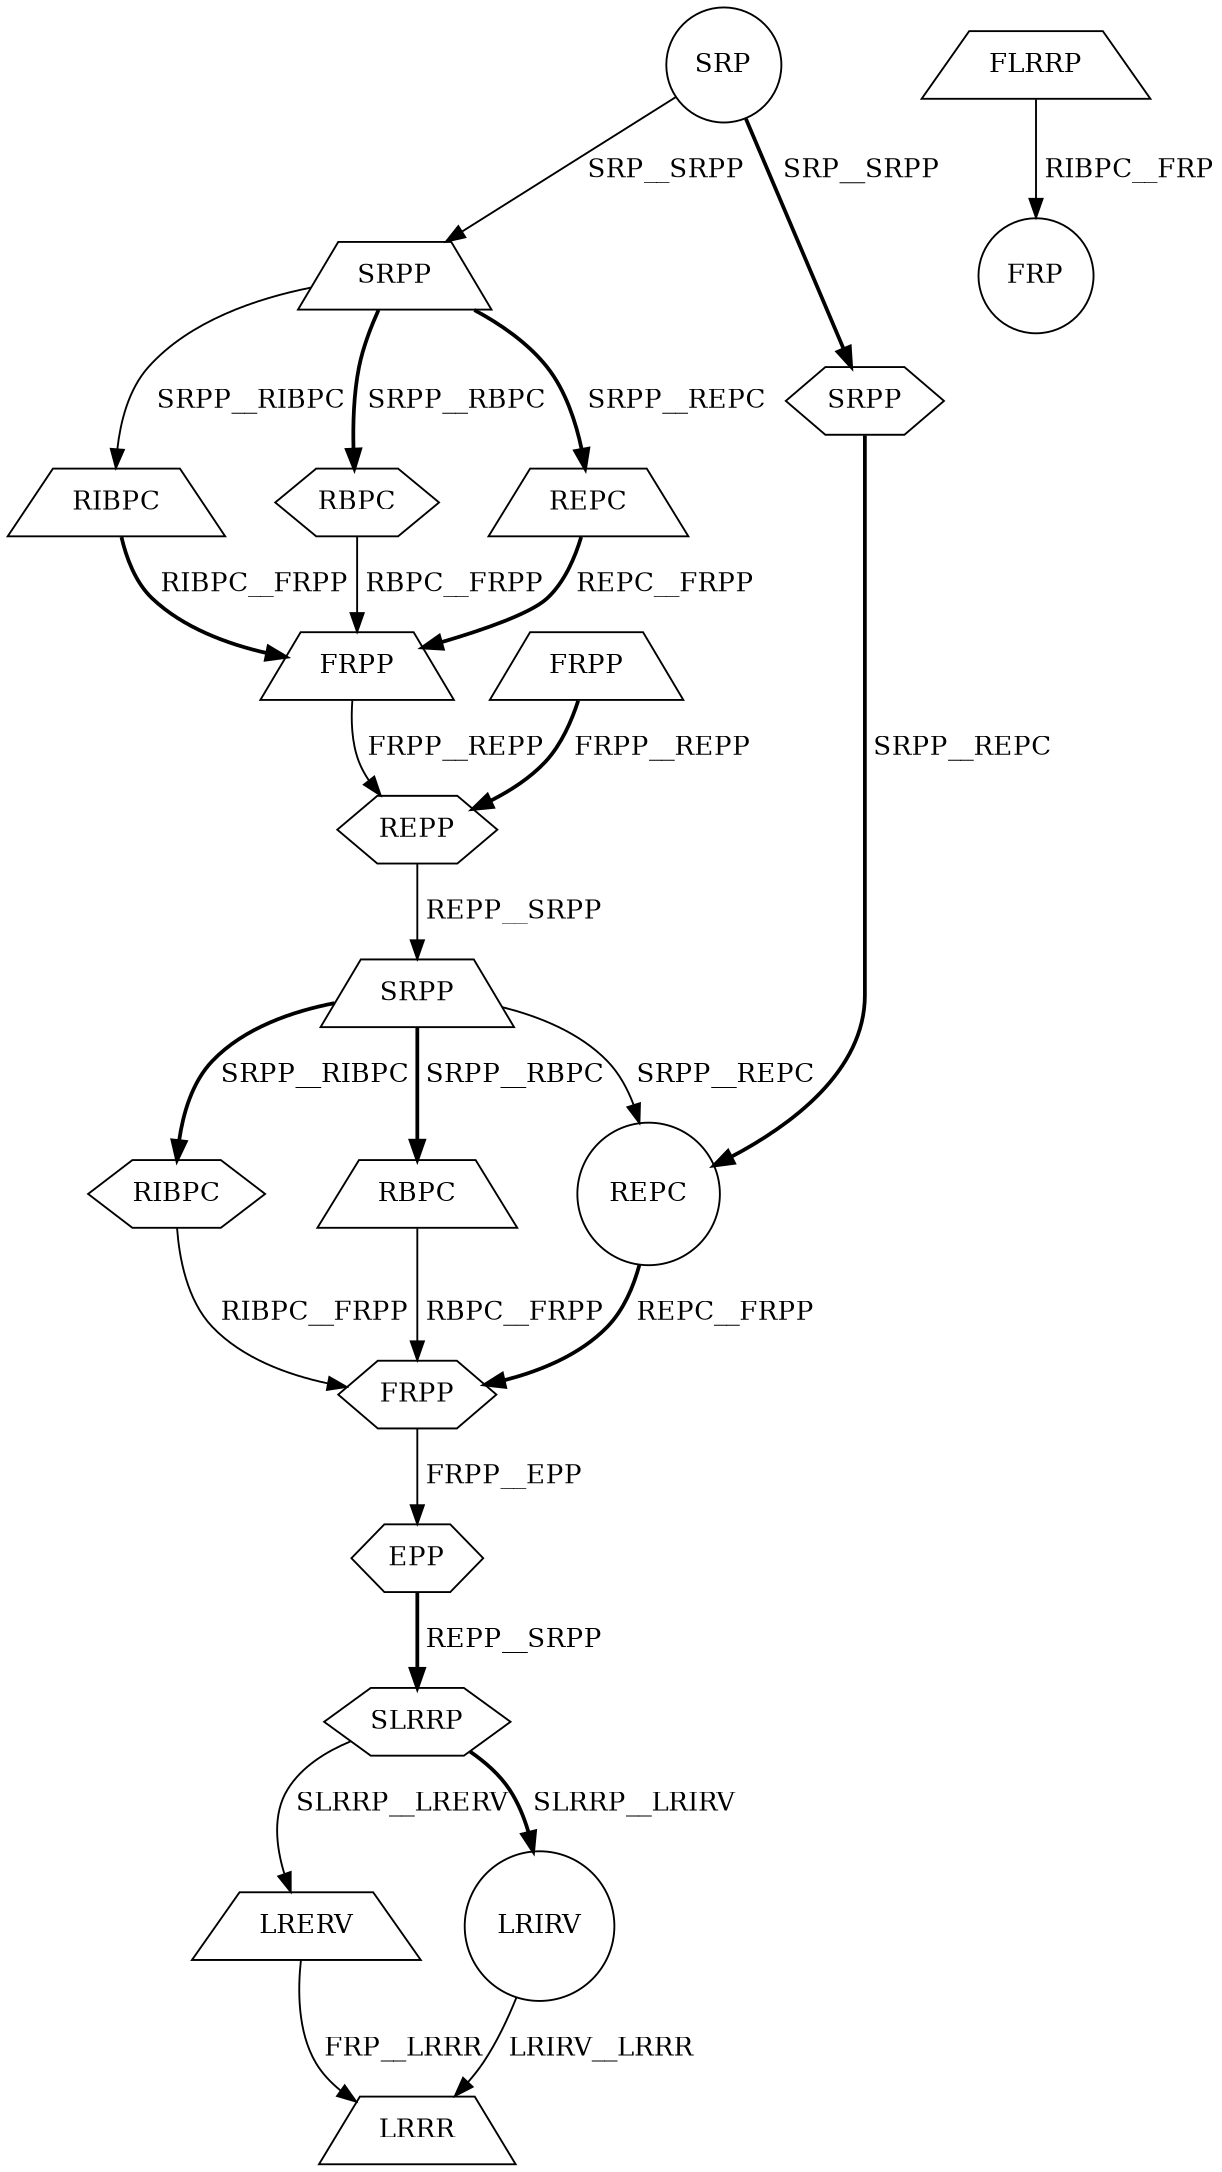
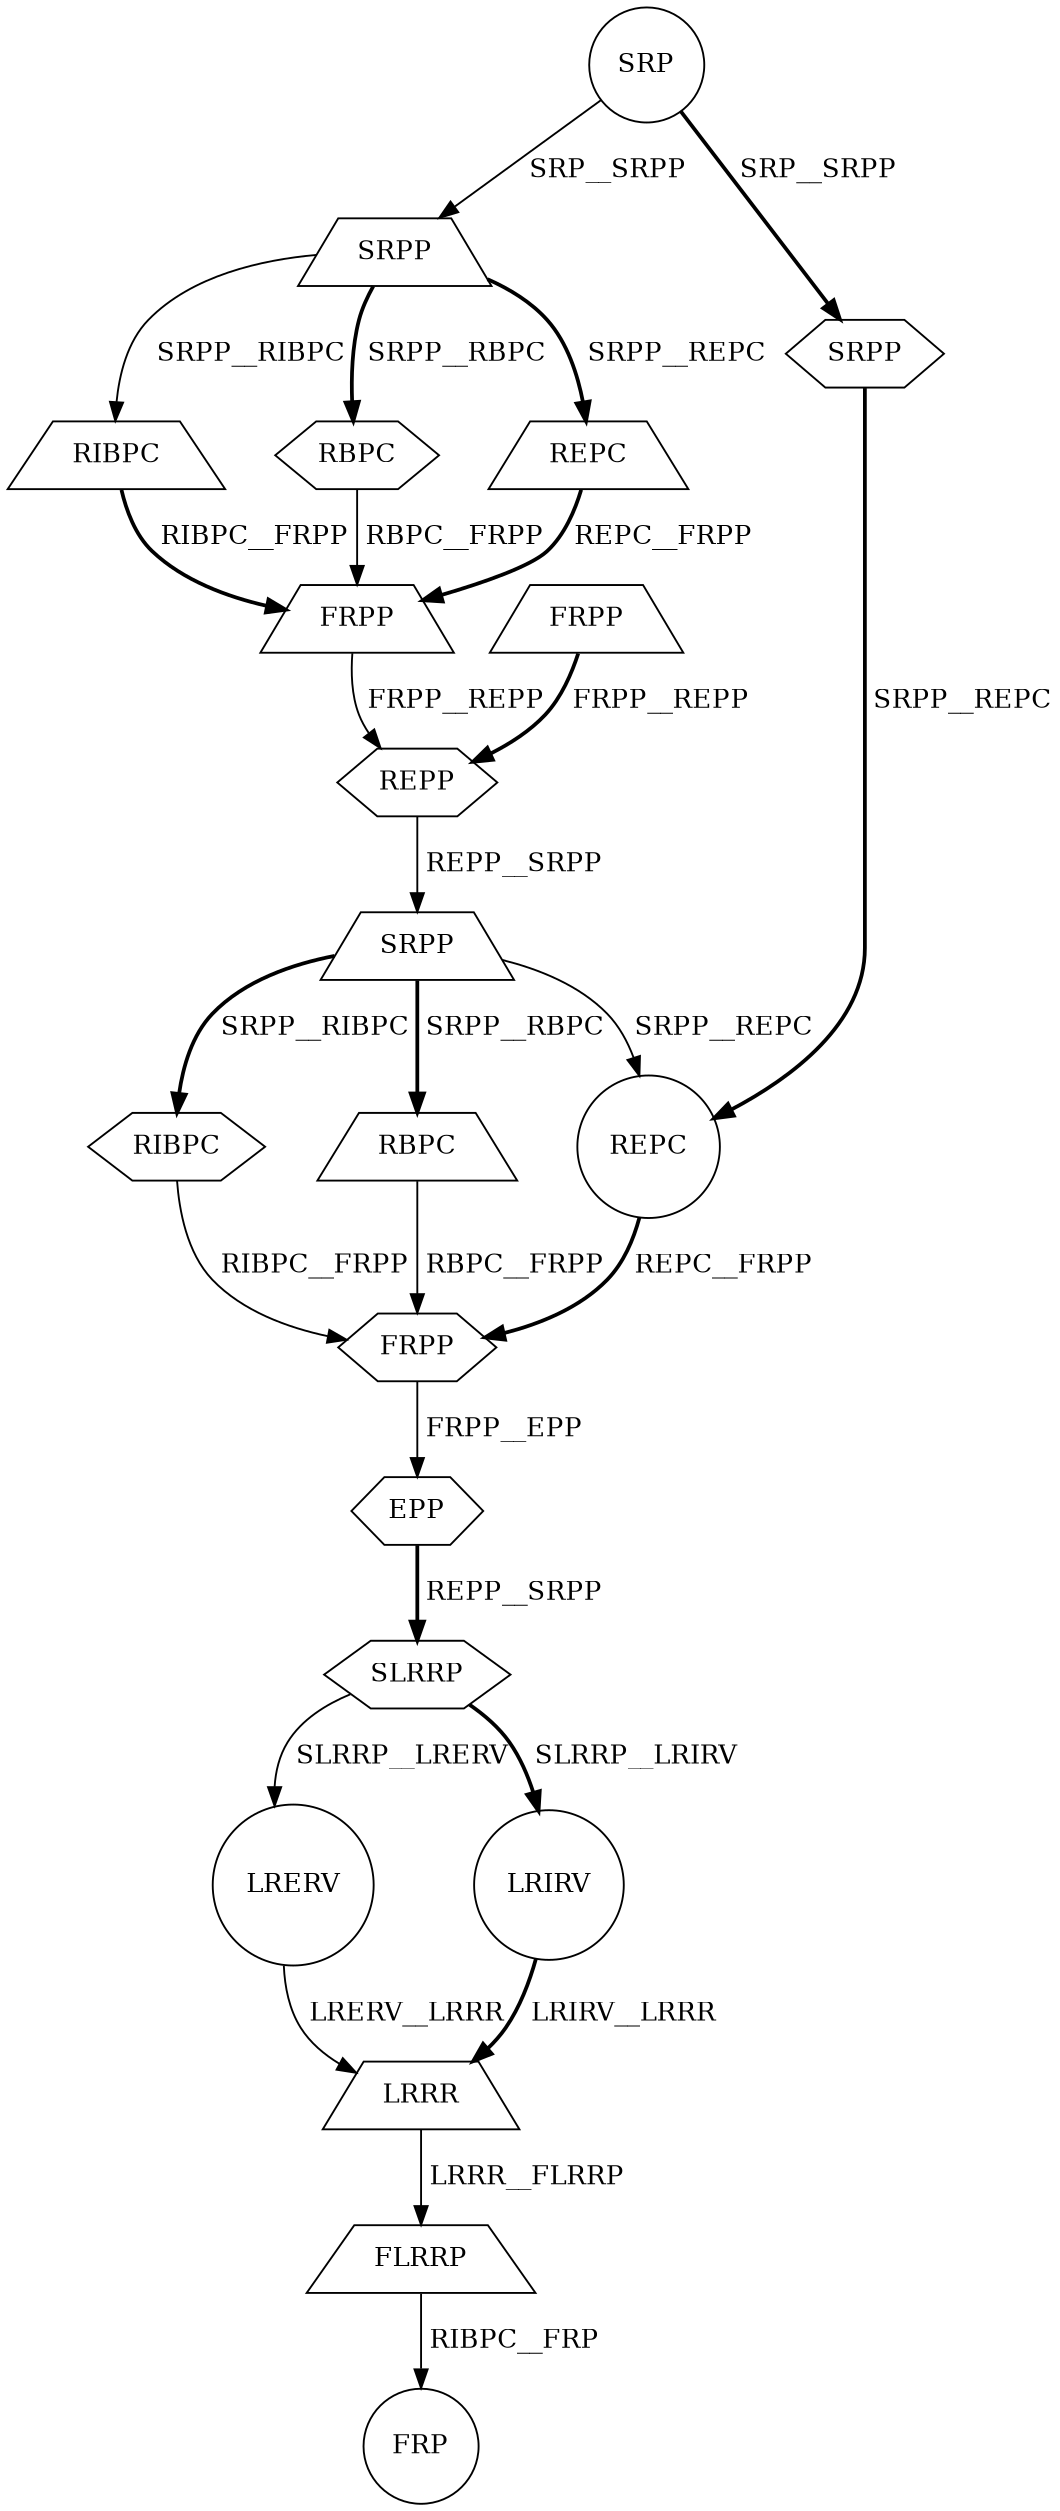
node "LRERV": shape trapezium -> circle
edge "LRIRV" -> "LRRR": style solid -> bold
edge "LRERV" -> "LRRR": label " FRP__LRRR" -> " LRERV__LRRR"
edge "LRRR" -> "FLRRP": added, label "LRRR__FLRRP"
